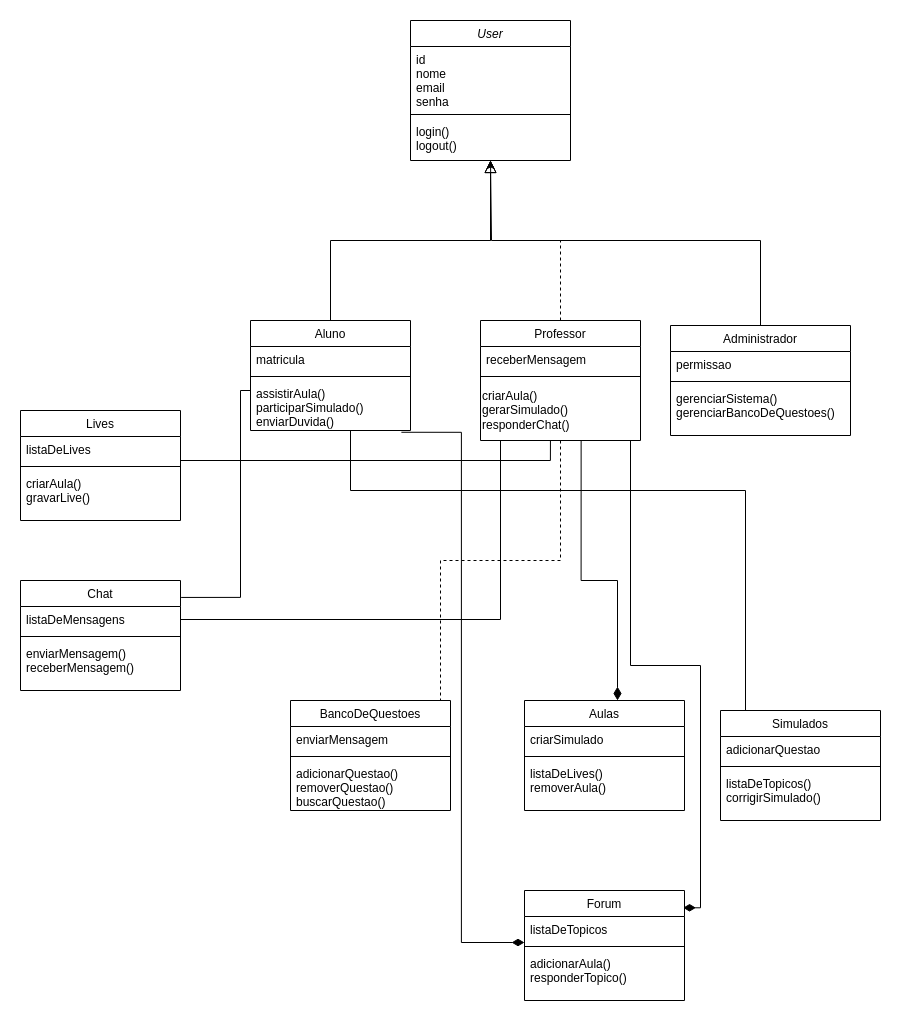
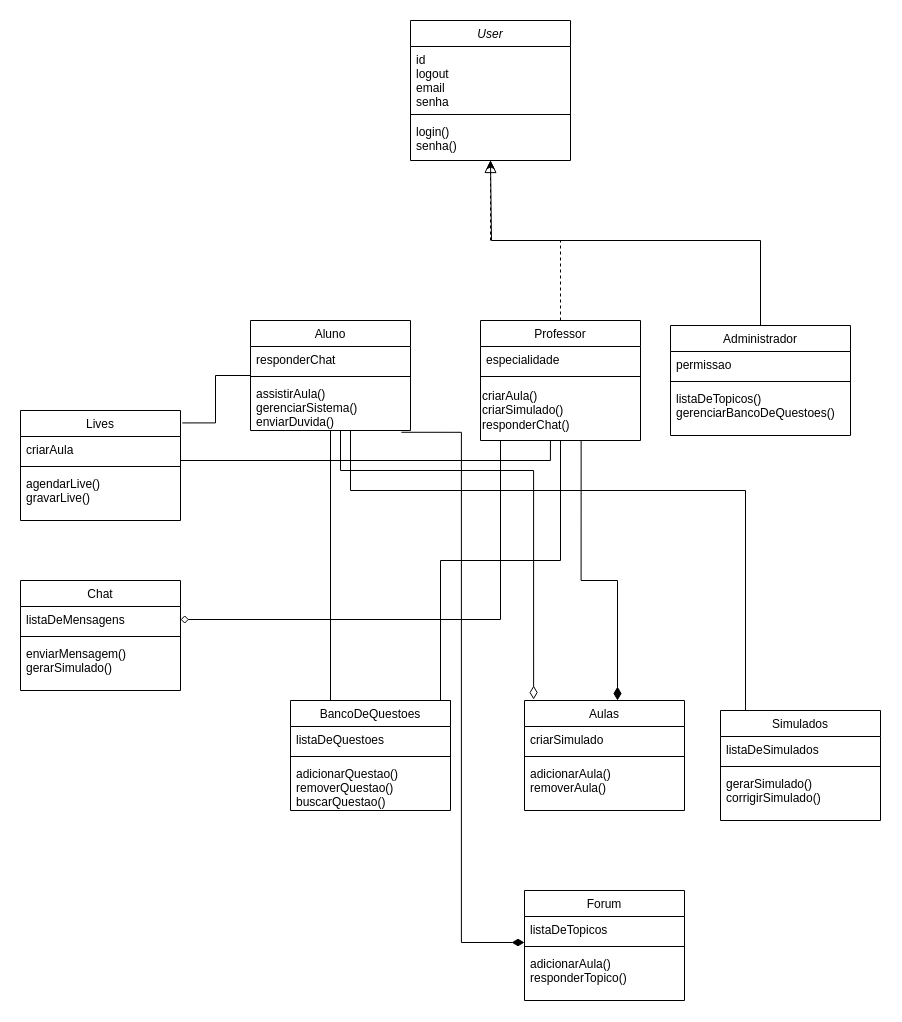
node "id nome email senha": label "id nome email senha" -> "id logout email senha"
node "login() logout()": label "login() logout()" -> "login() senha()"
edge "Aluno" -> "User": removed
node "matricula": label "matricula" -> "responderChat"
node "receberMensagem": label "receberMensagem" -> "especialidade"
node "assistirAula() participarSimulado() enviarDuvida()": label "assistirAula() participarSimulado() enviarDuvida()" -> "assistirAula() gerenciarSistema() enviarDuvida()"
edge "Aluno" -- "Lives": added
node "gerenciarSistema() gerenciarBancoDeQuestoes()": label "gerenciarSistema() gerenciarBancoDeQuestoes()" -> "listaDeTopicos() gerenciarBancoDeQuestoes()"
node "criarAula() gerarSimulado() responderChat()": label "criarAula() gerarSimulado() responderChat()" -> "criarAula() criarSimulado() responderChat()"
node "listaDeLives": label "listaDeLives" -> "criarAula"
edge "Aluno" -> "Aulas": added
node "criarAula() gravarLive()": label "criarAula() gravarLive()" -> "agendarLive() gravarLive()"
edge "Aluno" -- "Chat": removed
edge "Professor" -- "BancoDeQuestoes": style dashed -> solid
edge "Aluno" -- "BancoDeQuestoes": added
edge "Professor" -- "listaDeMensagens": arrowhead none -> diamond
node "enviarMensagem() receberMensagem()": label "enviarMensagem() receberMensagem()" -> "enviarMensagem() gerarSimulado()"
edge "Professor" -> "Forum": removed
node "enviarMensagem": label "enviarMensagem" -> "listaDeQuestoes"
node "adicionarQuestao": label "adicionarQuestao" -> "listaDeSimulados"
node "listaDeLives() removerAula()": label "listaDeLives() removerAula()" -> "adicionarAula() removerAula()"
node "listaDeTopicos() corrigirSimulado()": label "listaDeTopicos() corrigirSimulado()" -> "gerarSimulado() corrigirSimulado()"
